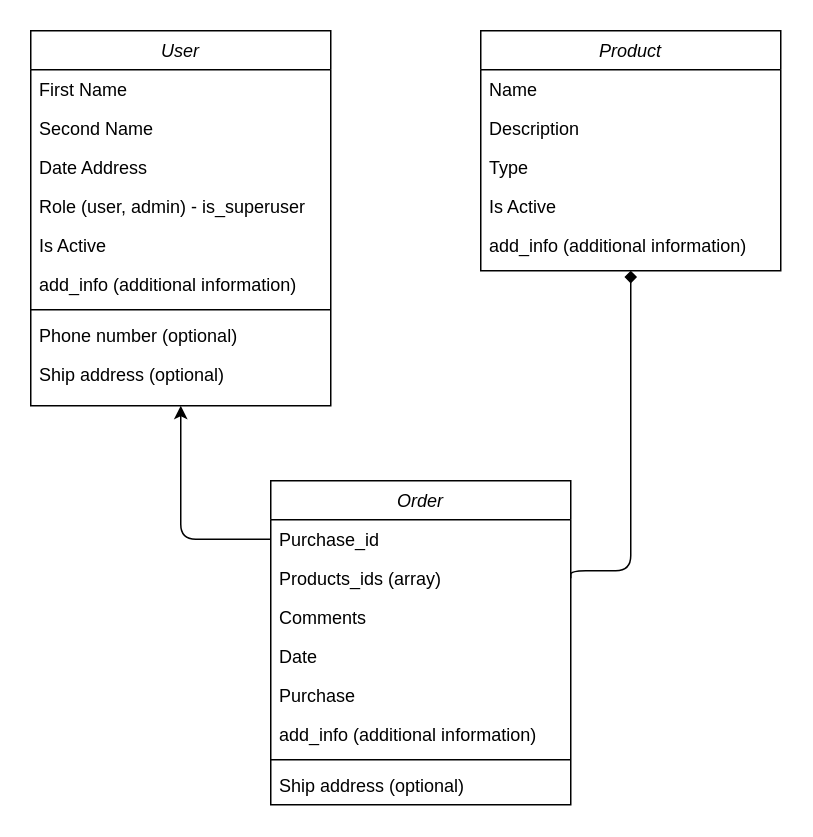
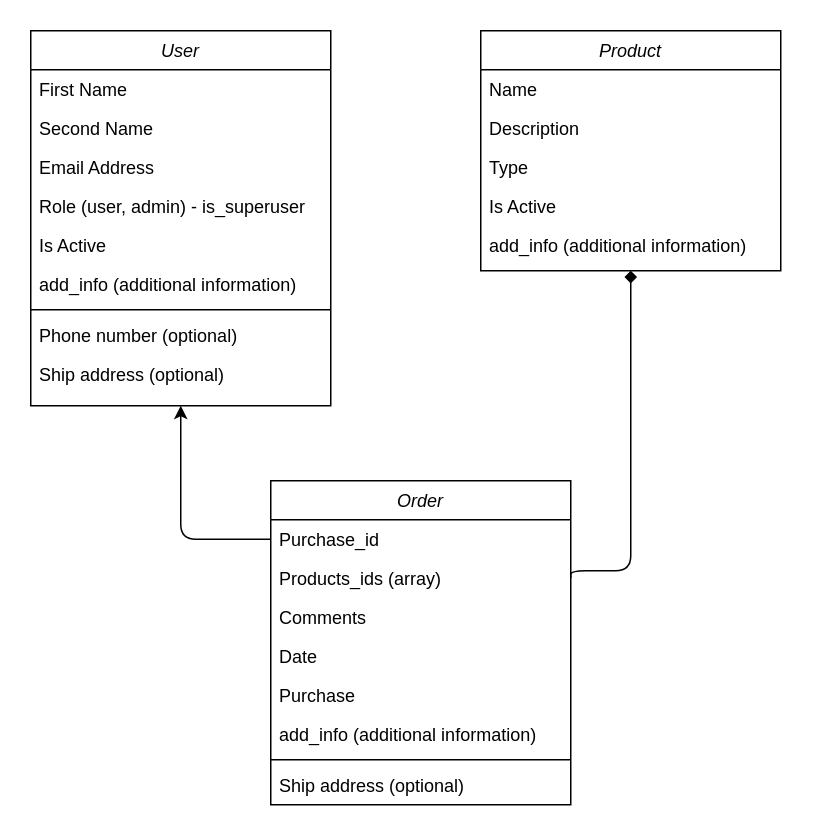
node "Date Address": label "Date Address" -> "Email Address"
